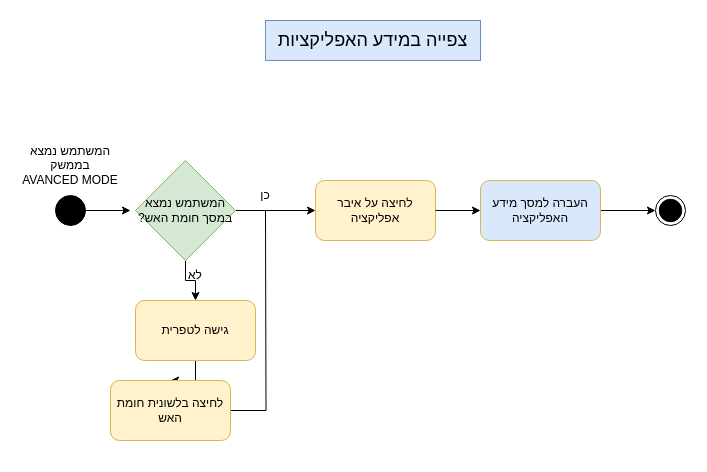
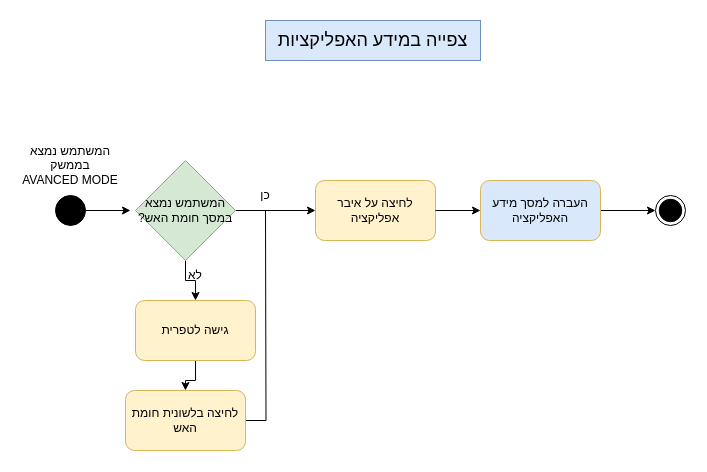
node "לחיצה בלשונית חומת האש": moved (171, 411) -> (186, 421)
